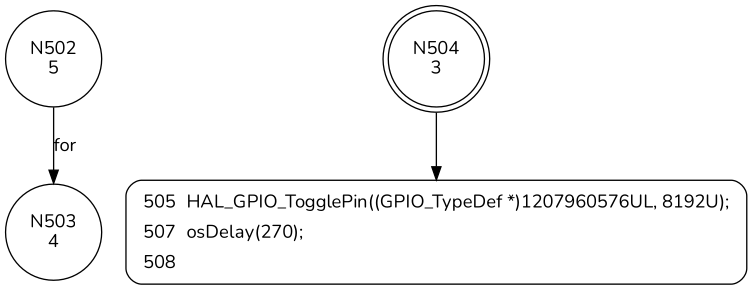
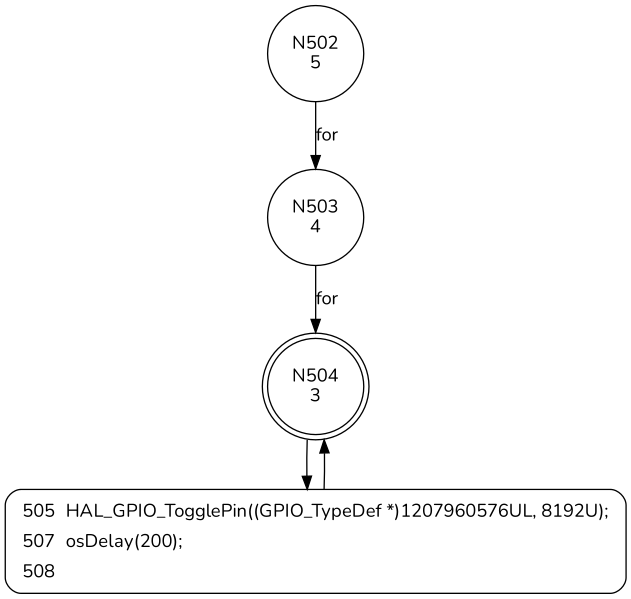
node "505": text "osDelay(270);" -> "osDelay(200);"
edge "N503 4" -> "N504 3": added, label "for"
edge "505" -> "N504 3": added
